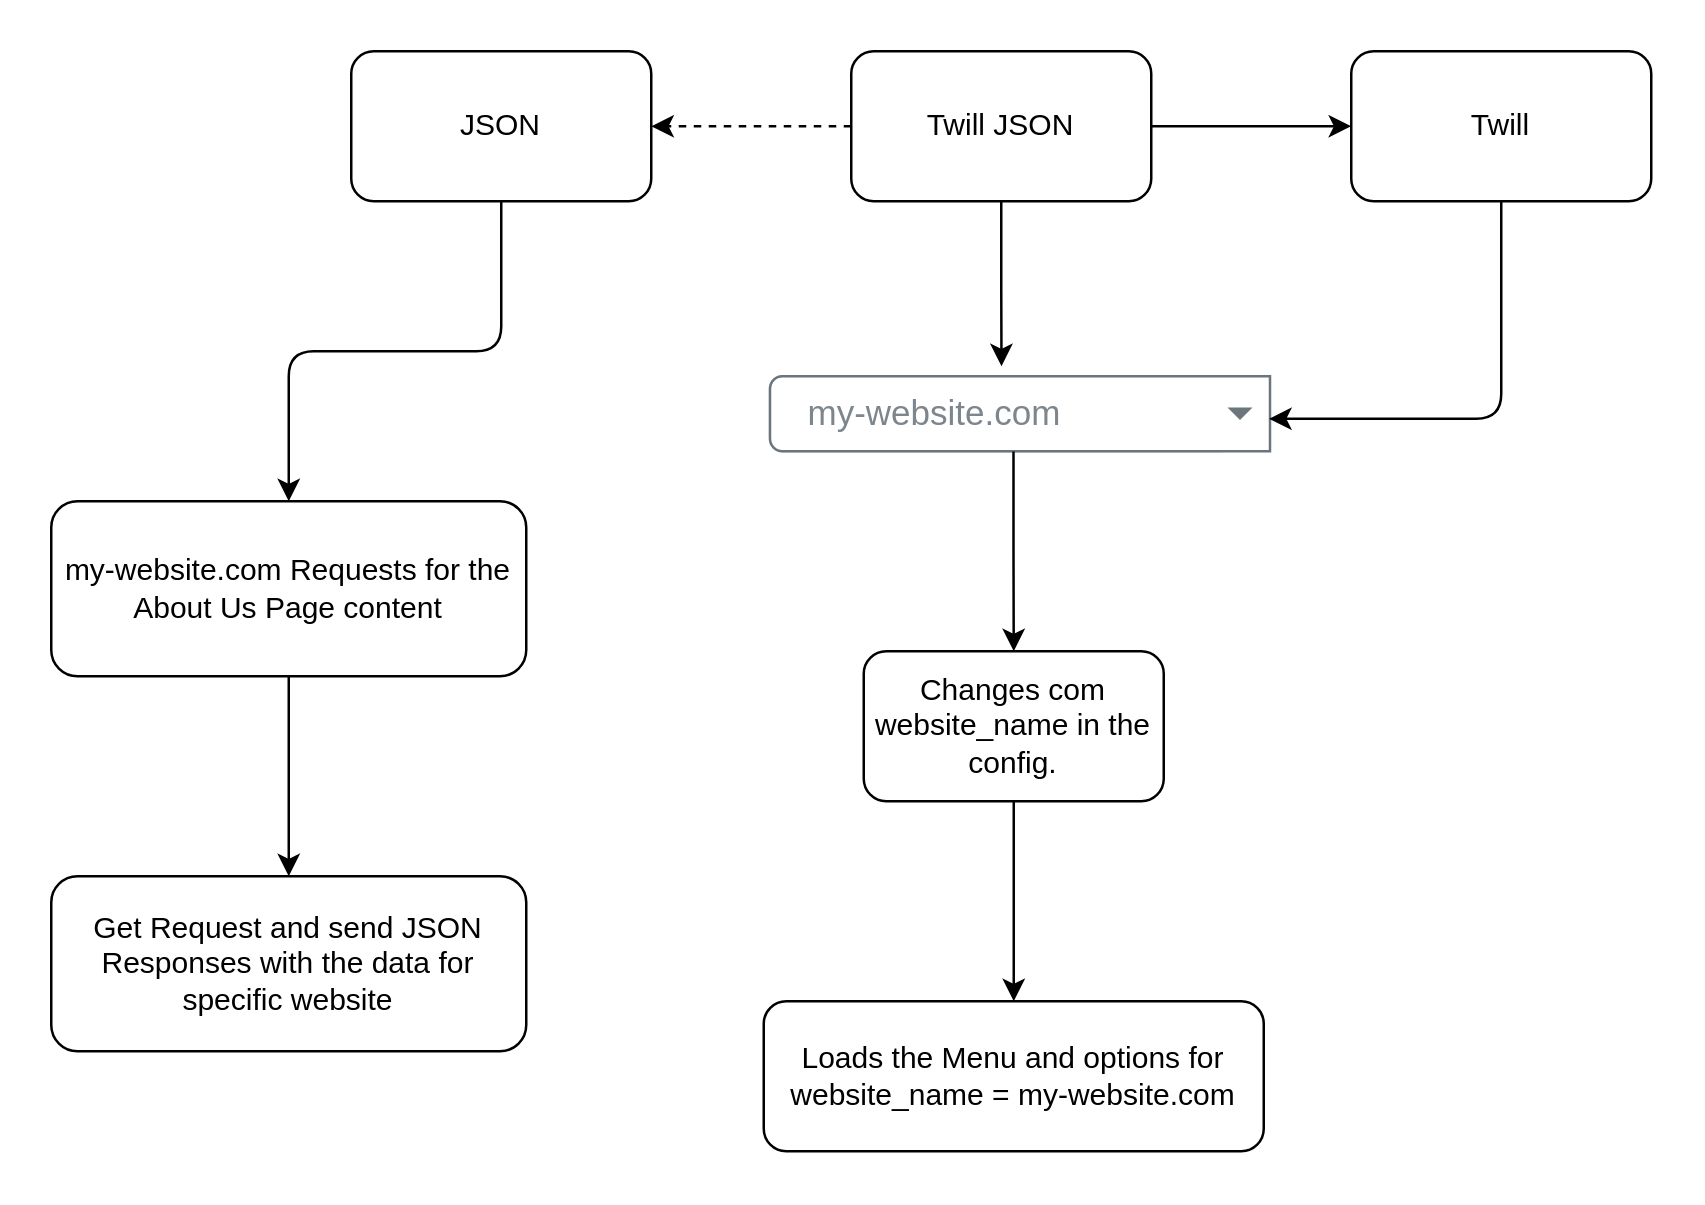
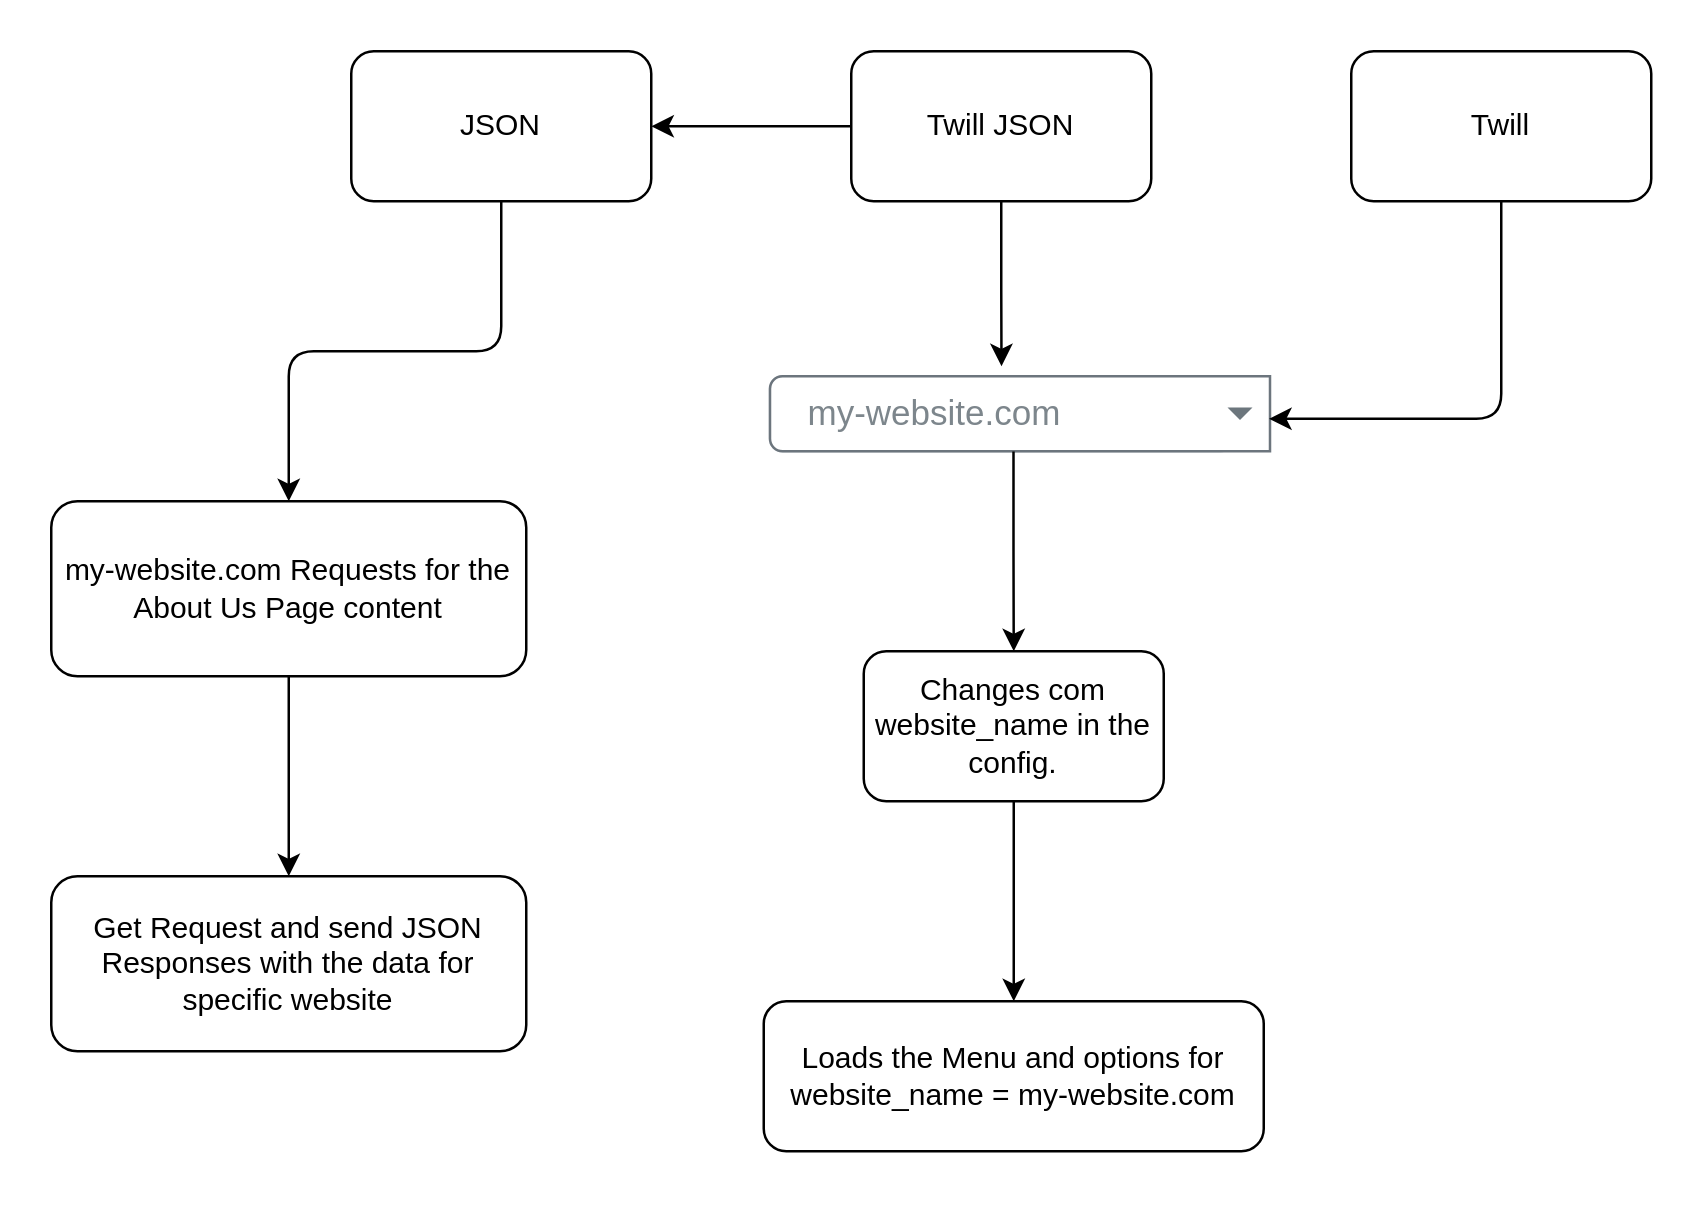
edge "Twill JSON" -> "JSON": style dashed -> solid
edge "Twill JSON" -> "Twill": removed
